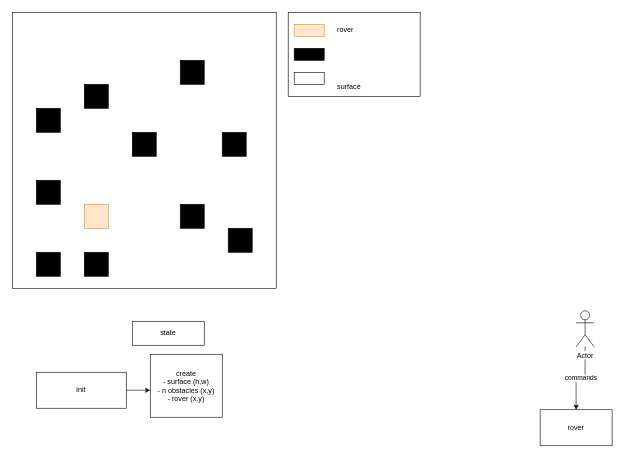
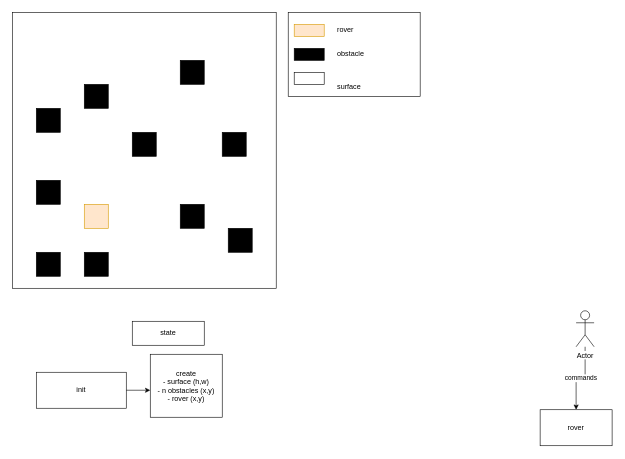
node "obstacle": added
